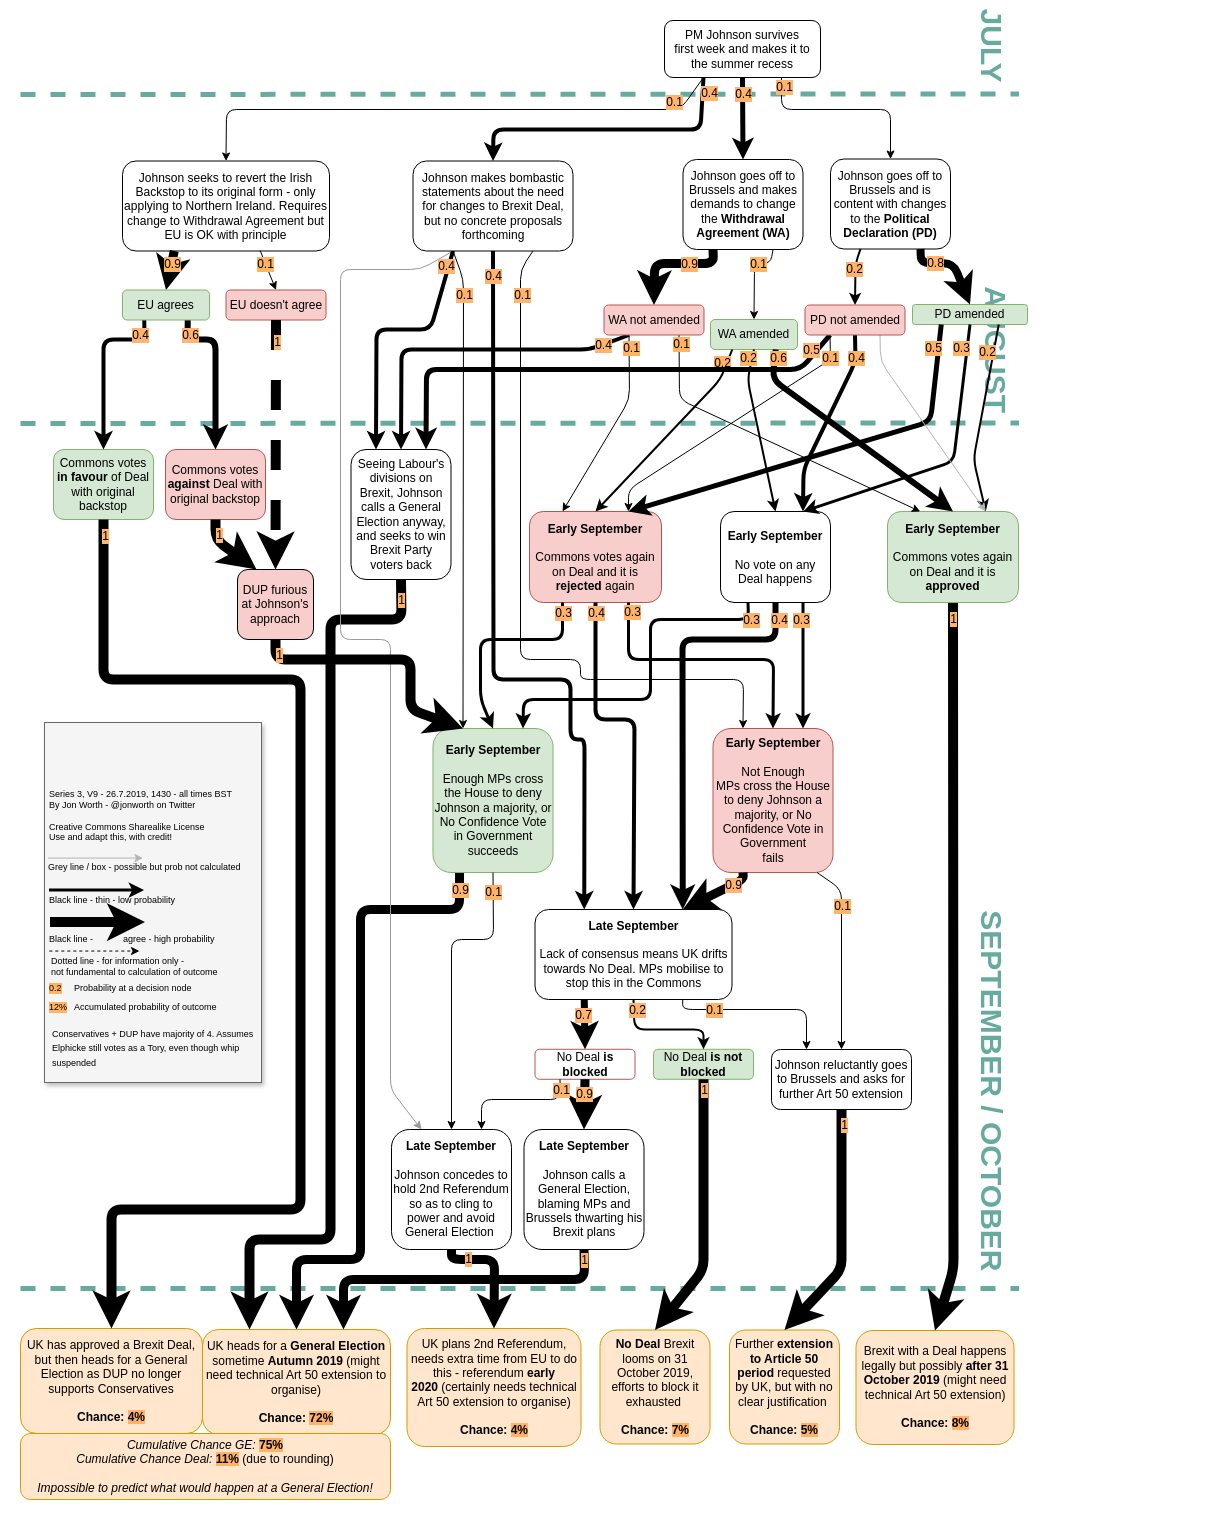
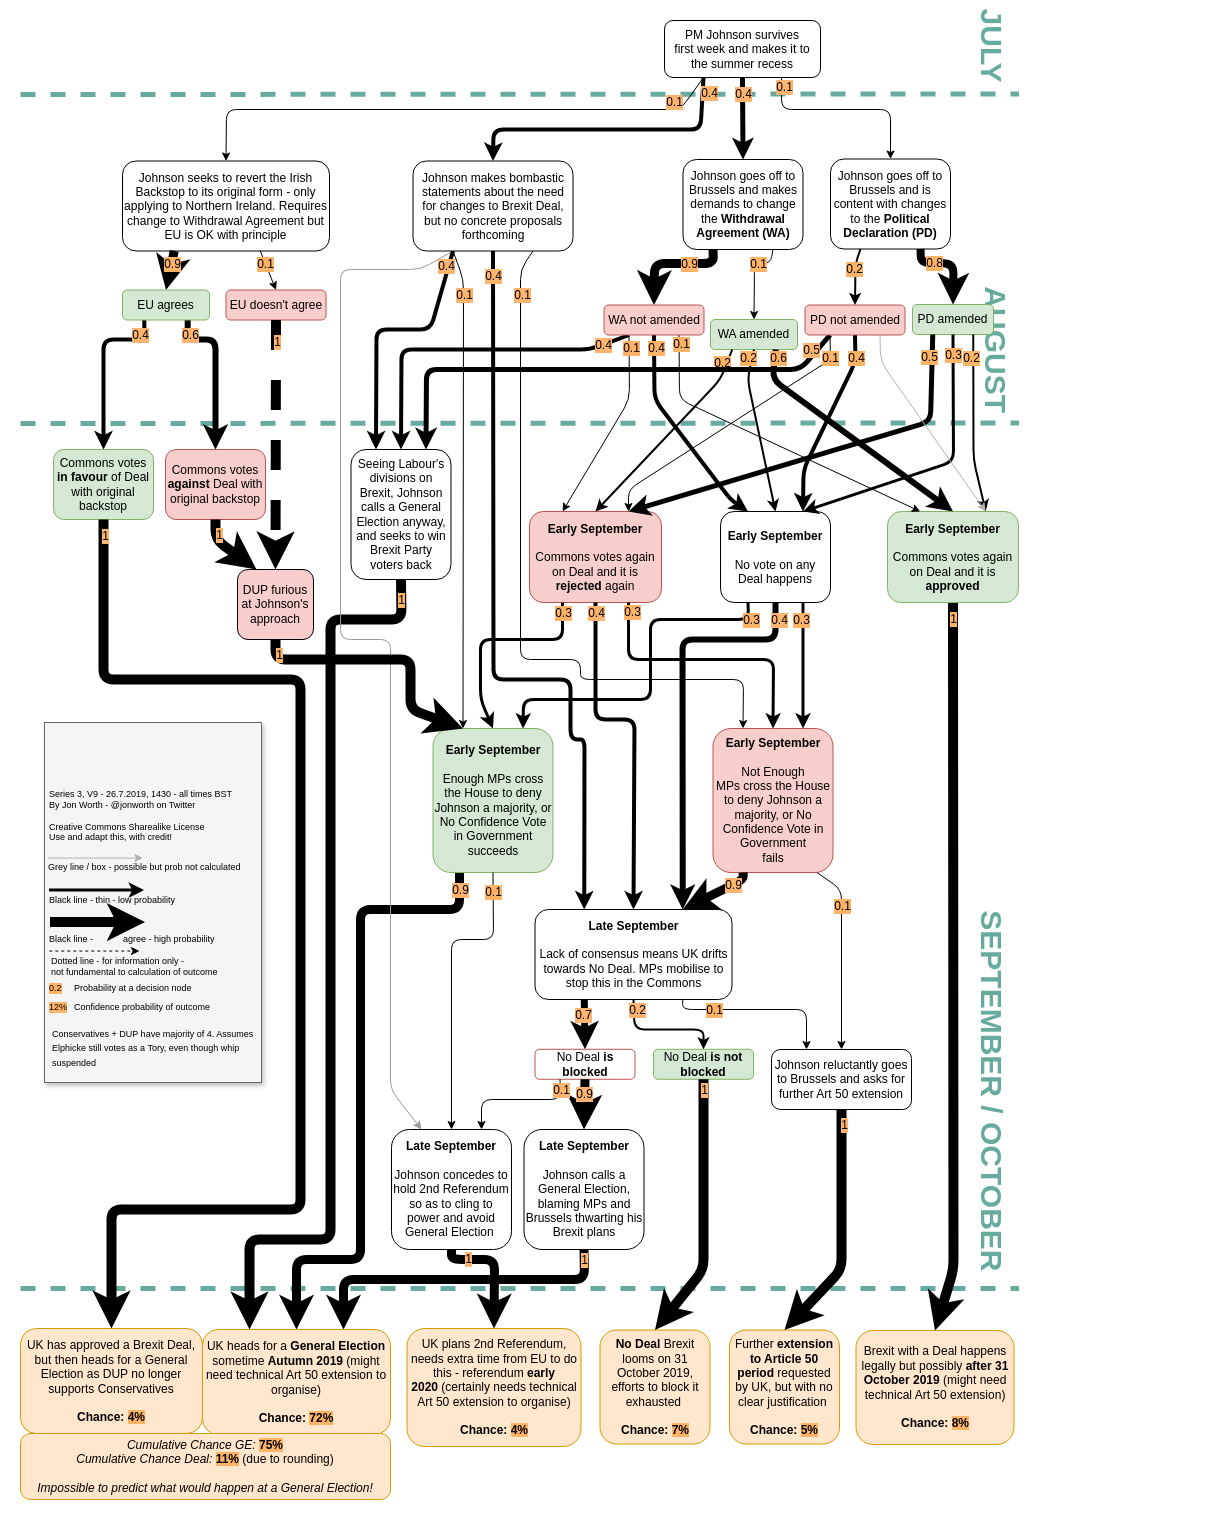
node "PD amended": size 115x20 -> 81x30
edge "WA not amended" -> "Early September No vote on any Deal happens": added, label "0.4"
node "Accumulated probability of outcome": label "Accumulated probability of outcome" -> "Confidence probability of outcome"
